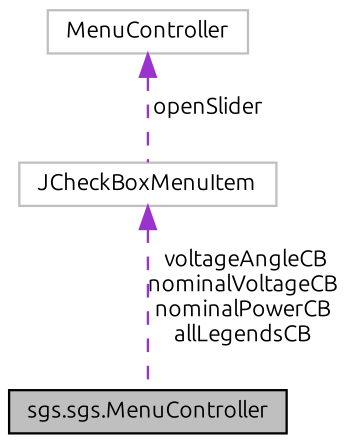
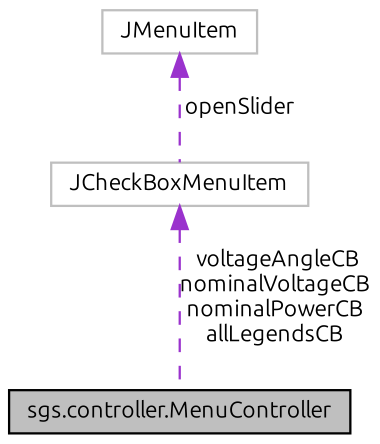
node "MenuController": label "MenuController" -> "JMenuItem"
node "sgs.sgs.MenuController": label "sgs.sgs.MenuController" -> "sgs.controller.MenuController"
